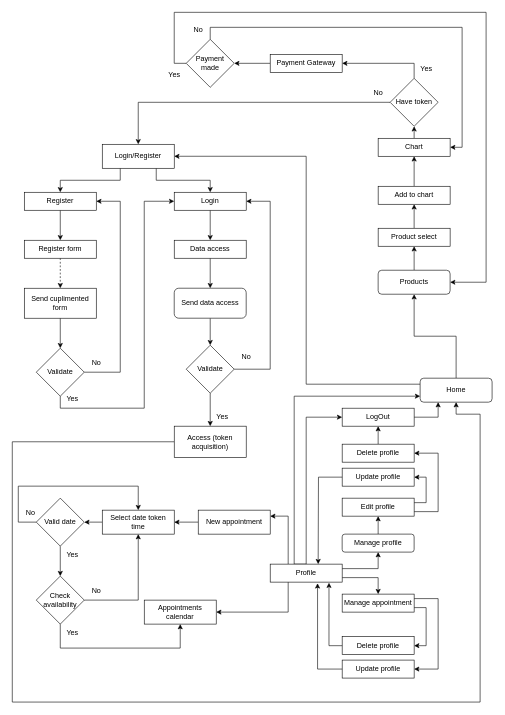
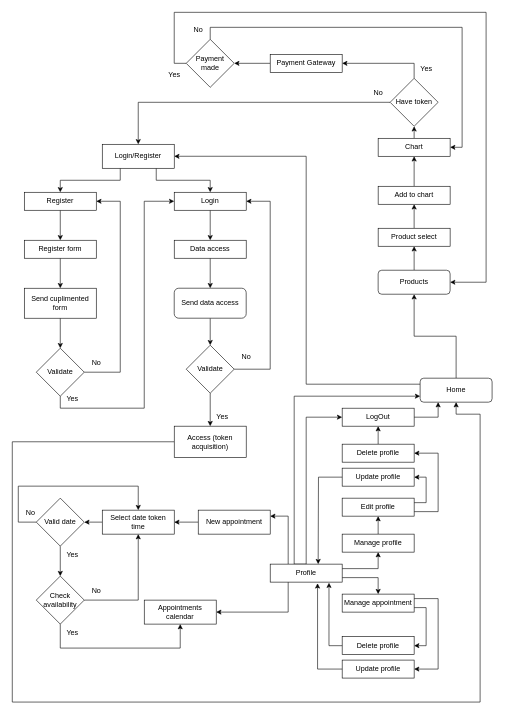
edge "Register form" -> "Send cuplimented form": style dashed -> solid
node "Manage profile": shape rounded rectangle -> rectangle
